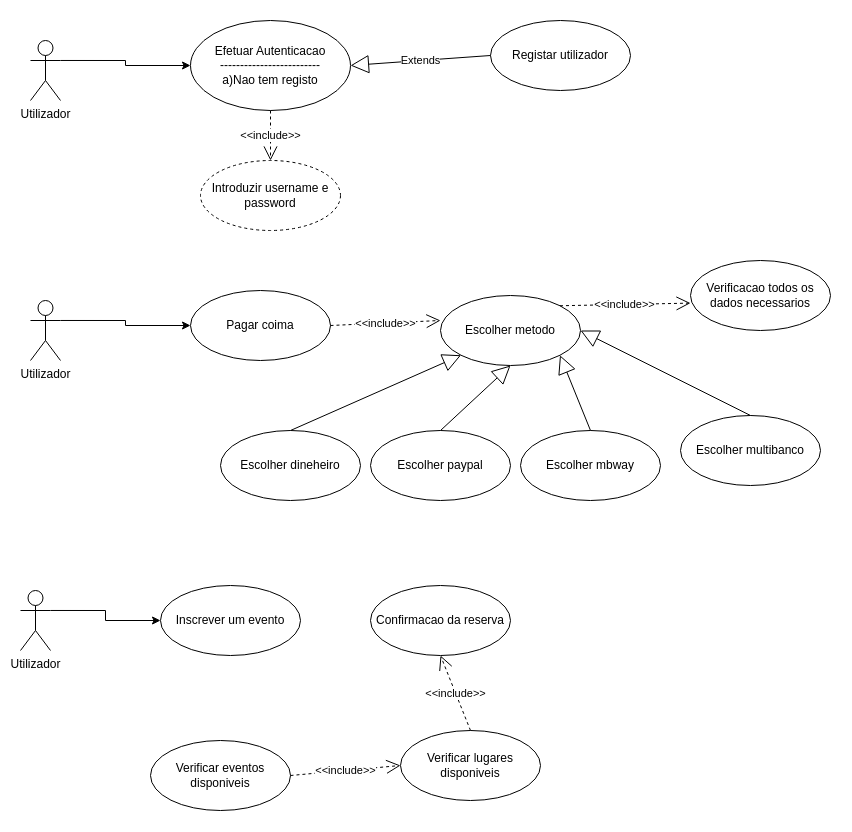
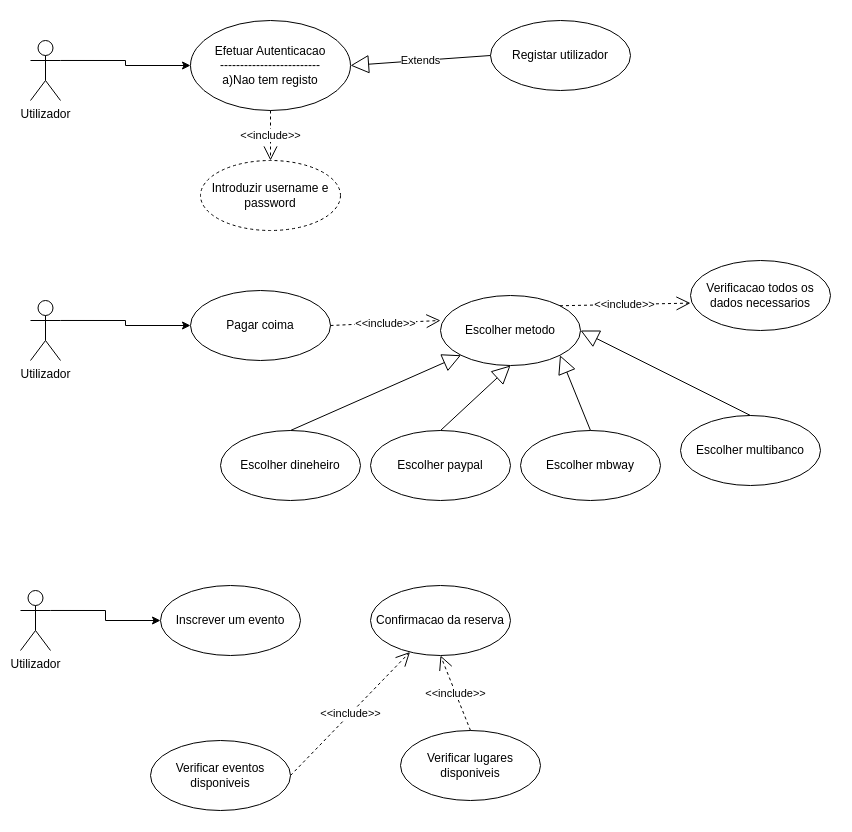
edge "Verificar eventos disponiveis" -> "Verificar lugares disponiveis": now "Verificar eventos disponiveis" -> "Confirmacao da reserva"
